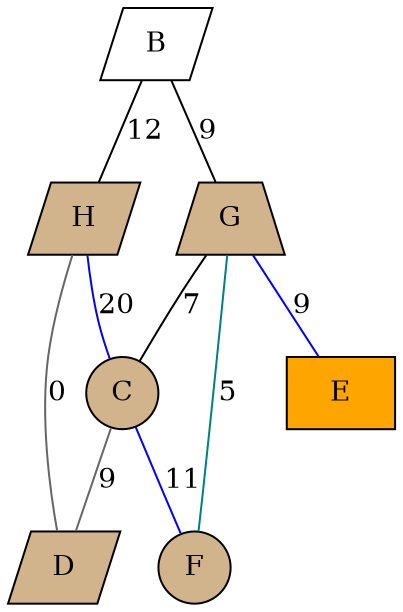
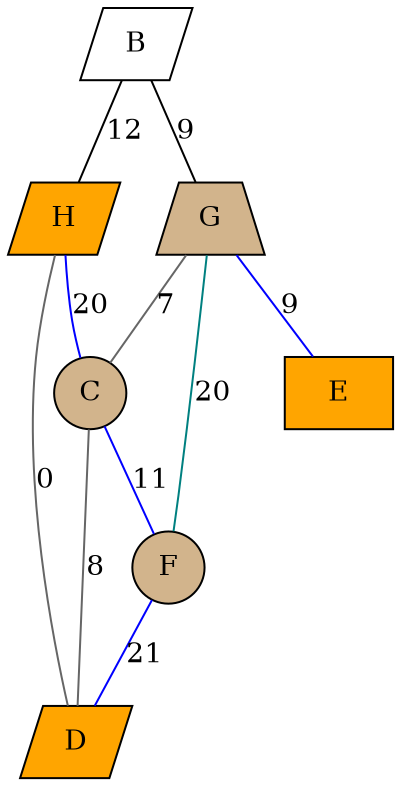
node "H": fillcolor tan -> orange
edge "G" -- "C": color black -> gray40
edge "G" -- "F": label "5" -> "20"
edge "C" -- "D": label "9" -> "8"
node "D": fillcolor tan -> orange
edge "F" -- "D": added, label "21"
